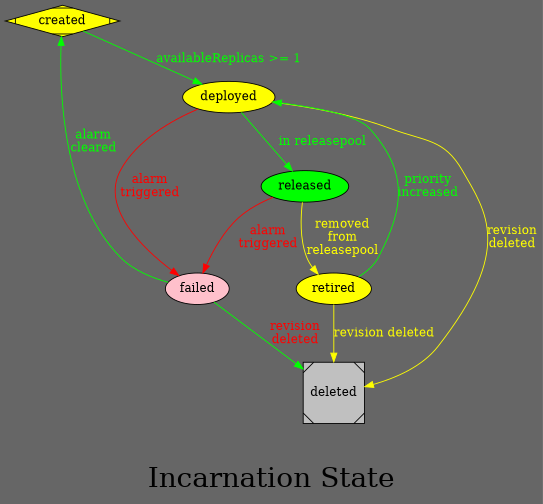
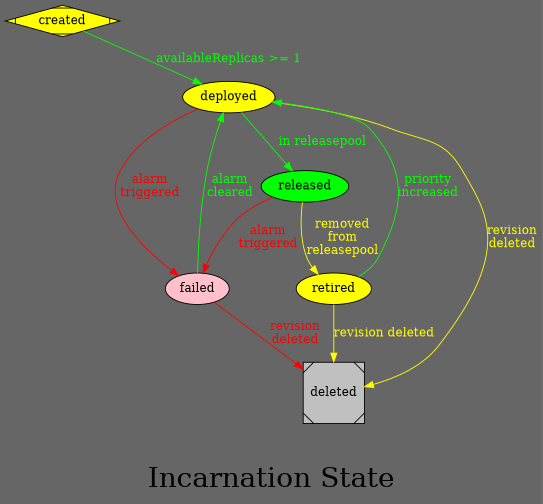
edge "failed" -> "created": now "failed" -> "deployed"
edge "failed" -> "deleted": color green -> red
